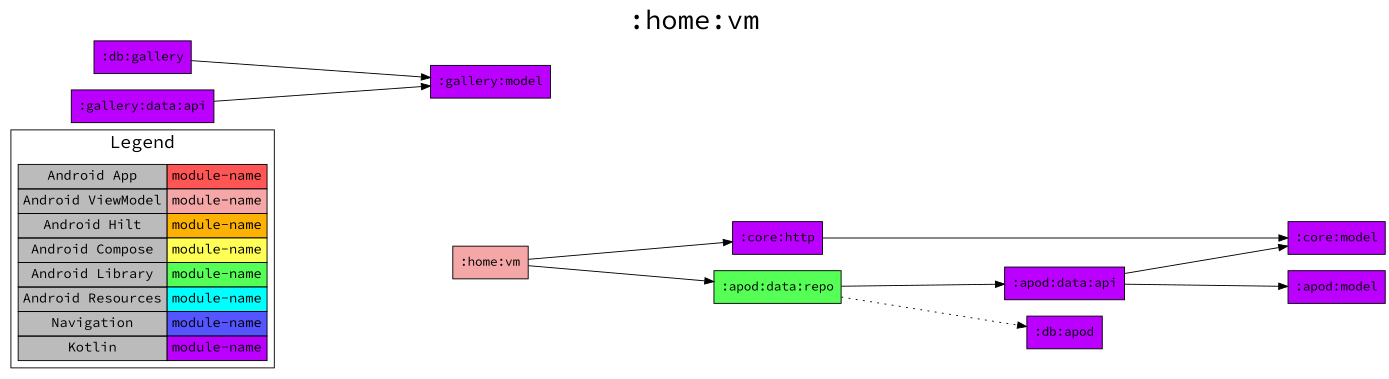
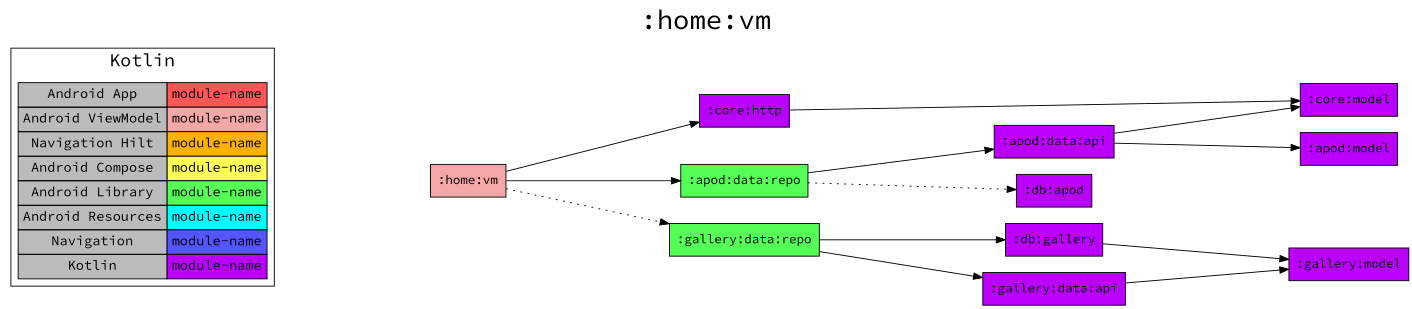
cluster "Legend": label "Legend" -> "Kotlin"
node "Android App": text "Android Hilt" -> "Navigation Hilt"
node ":gallery:data:repo": added
